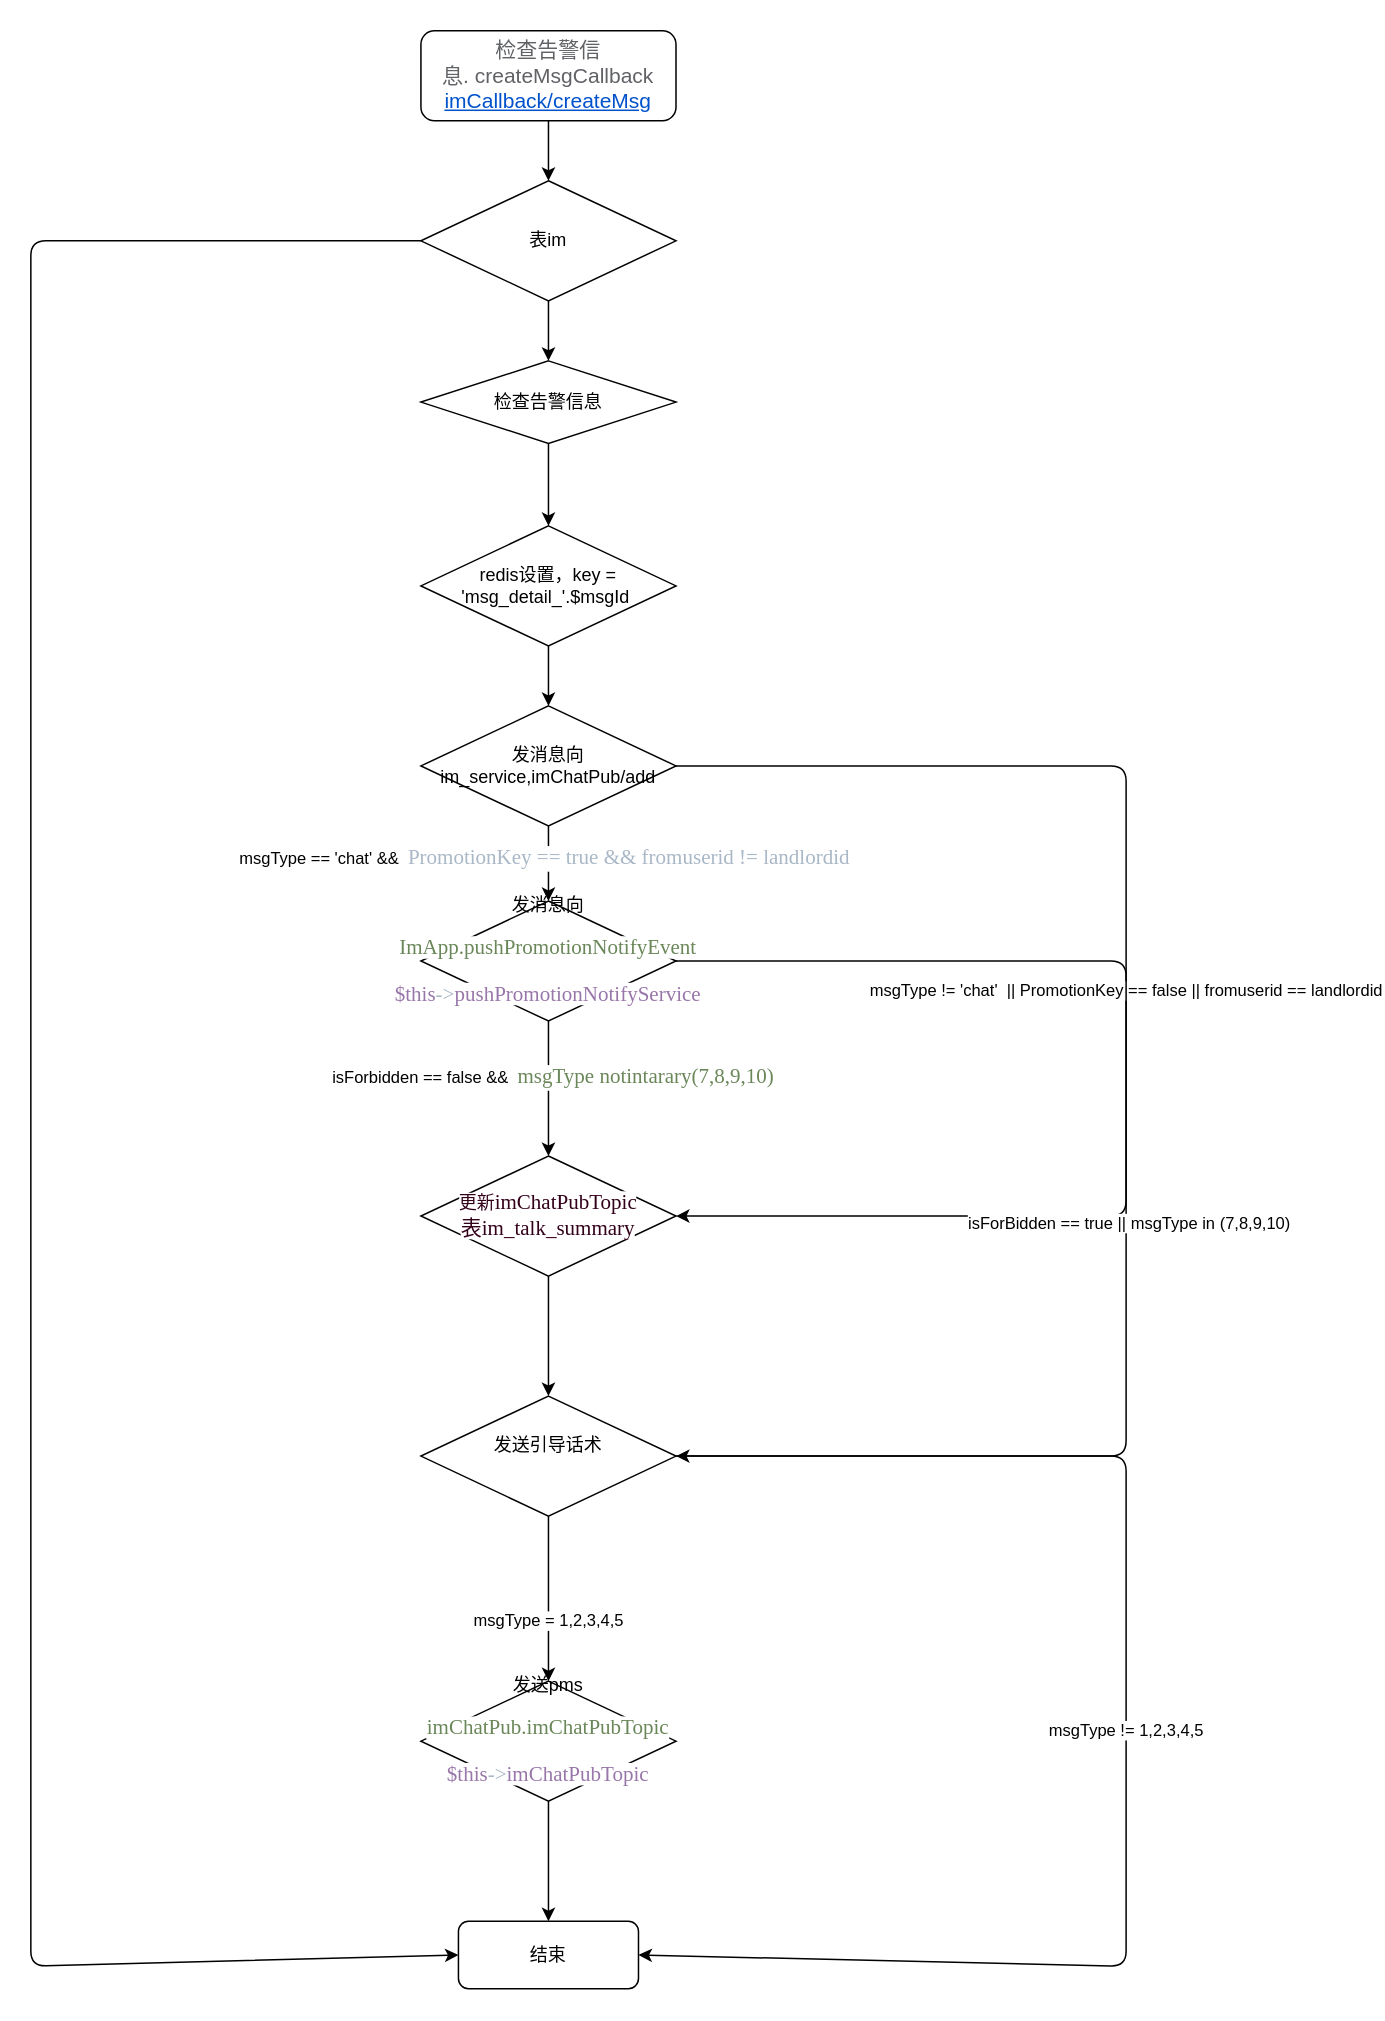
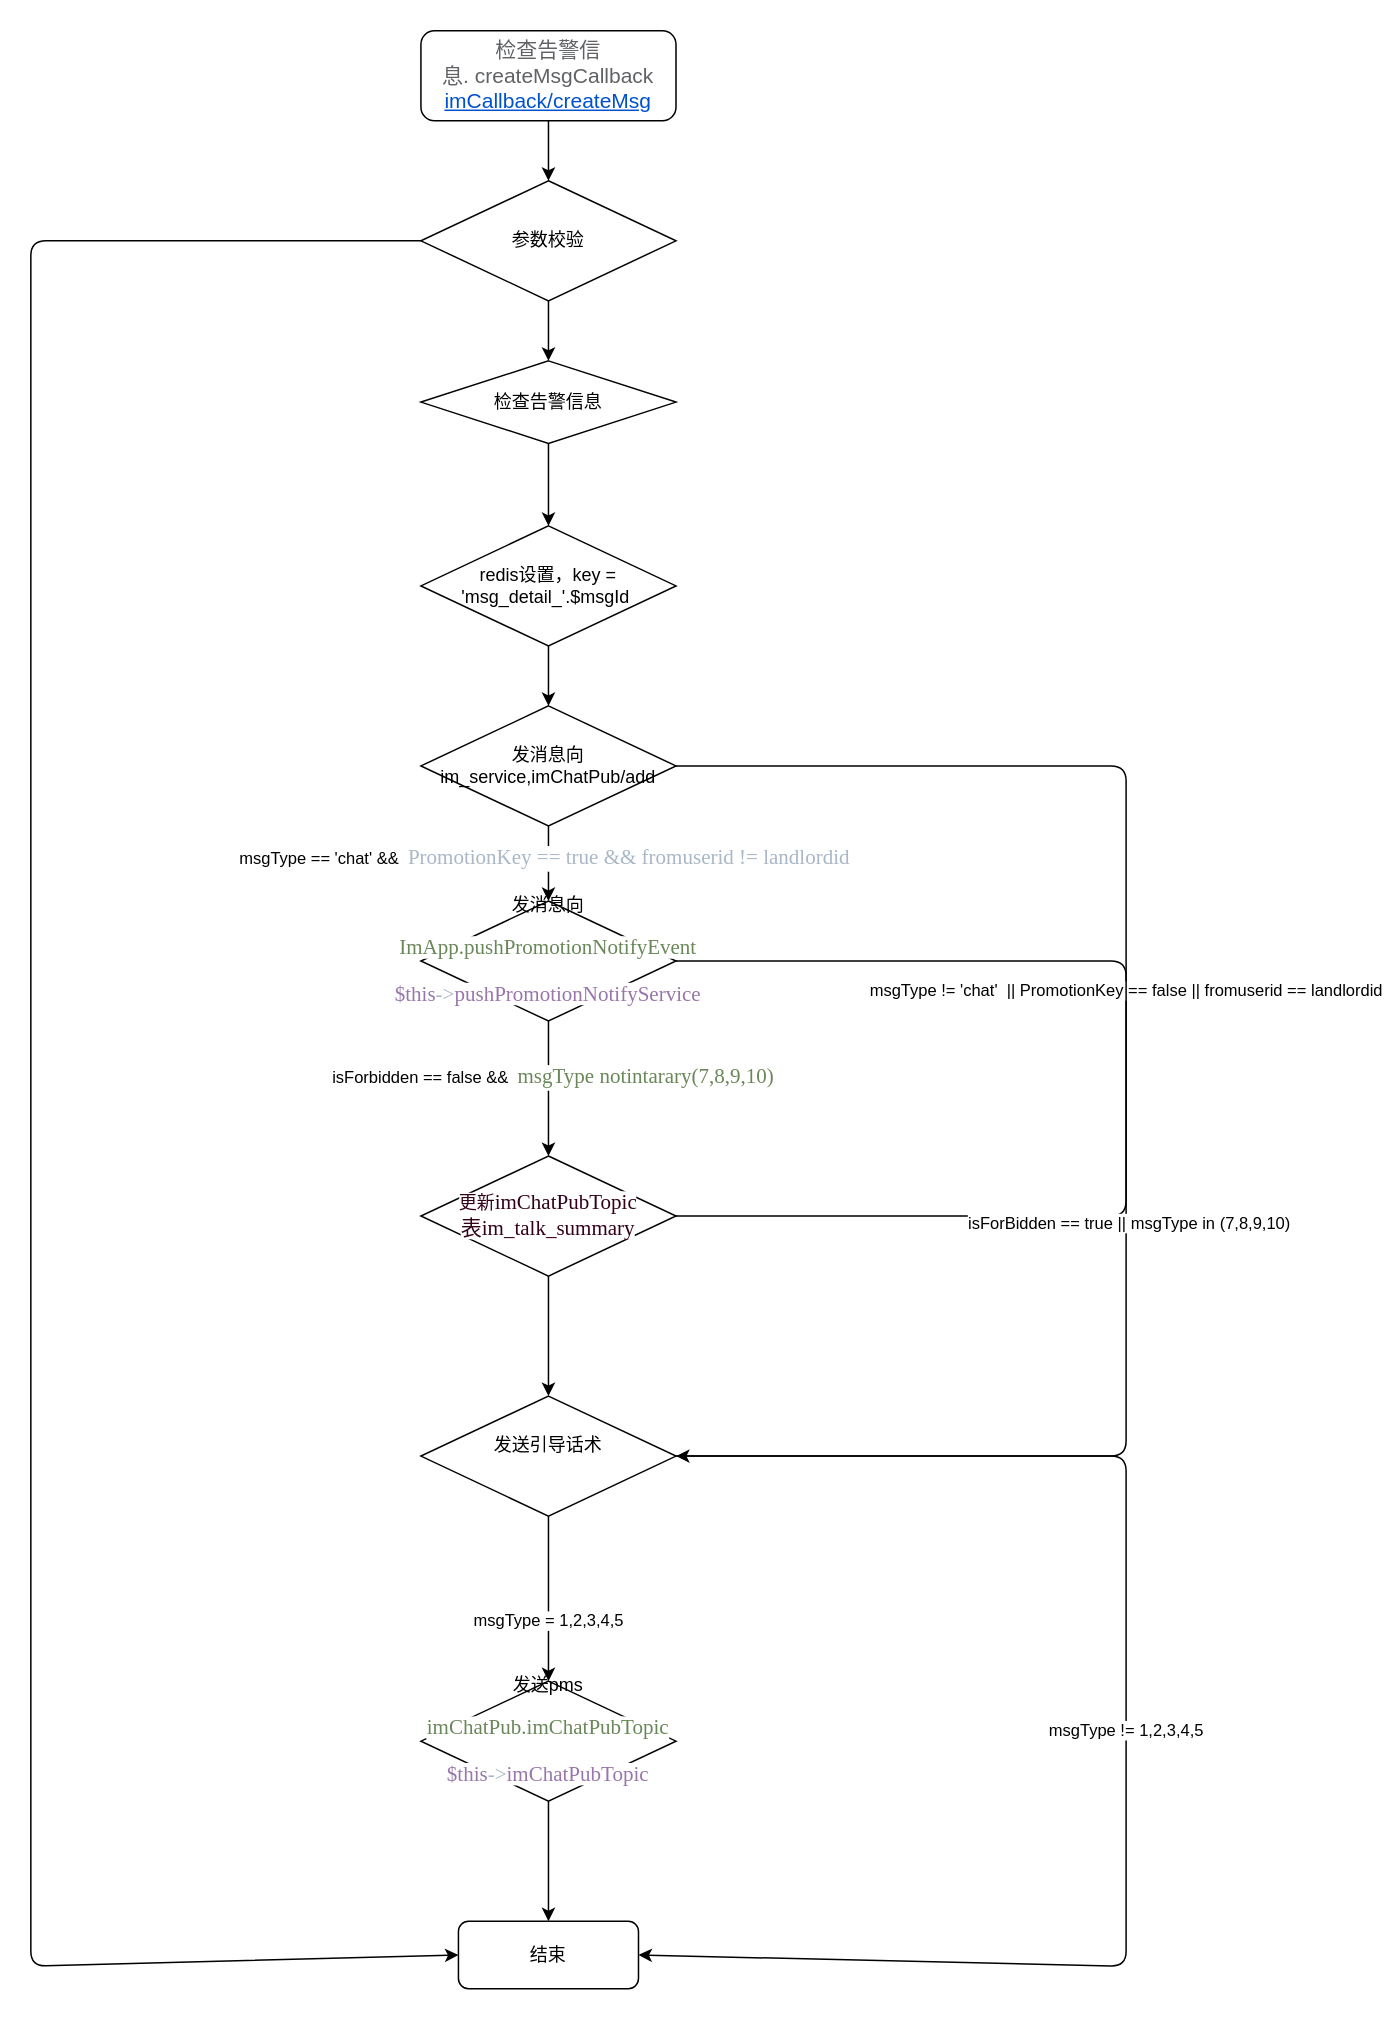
node "表im": label "表im" -> "参数校验"
edge "发消息向im_service,imChatPub/add" -> "更新imChatPubTopic 表im_talk_summary": arrowhead classic -> none
